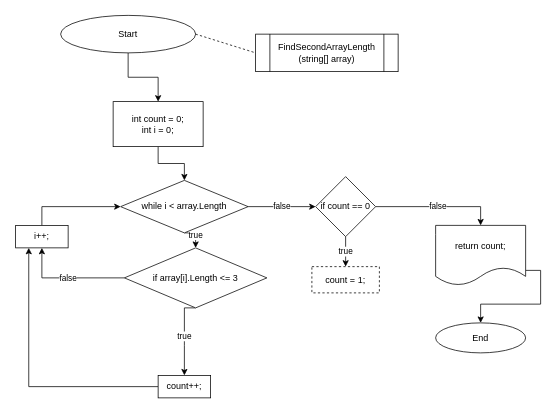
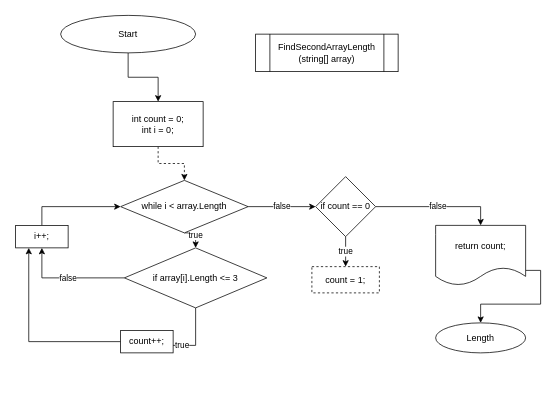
edge "Start" -- "FindSecondArrayLength (string[] array)": removed
edge "int count = 0; int i = 0;" -> "while i < array.Length": style solid -> dashed
node "End": label "End" -> "Length"
node "count++;": moved (184, 387) -> (147, 342)
